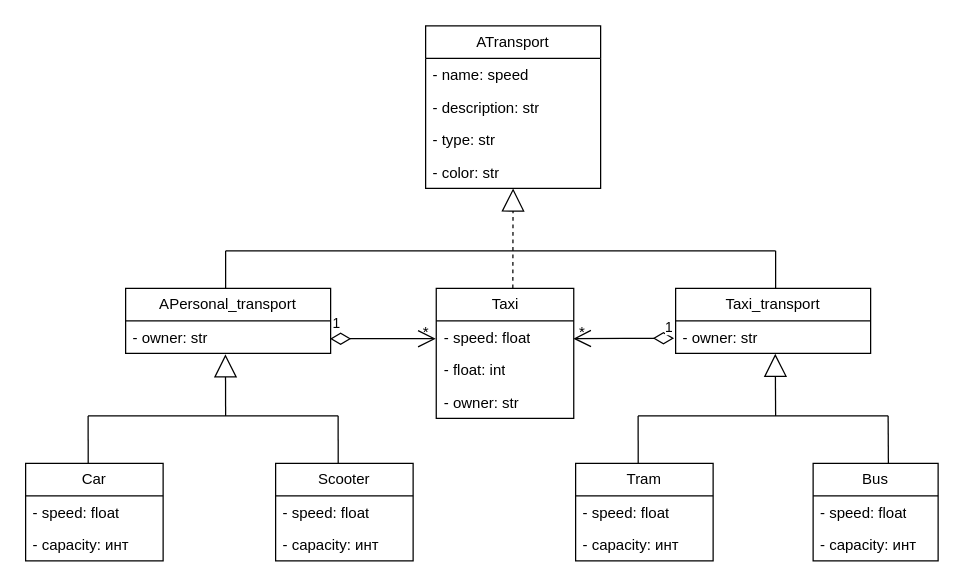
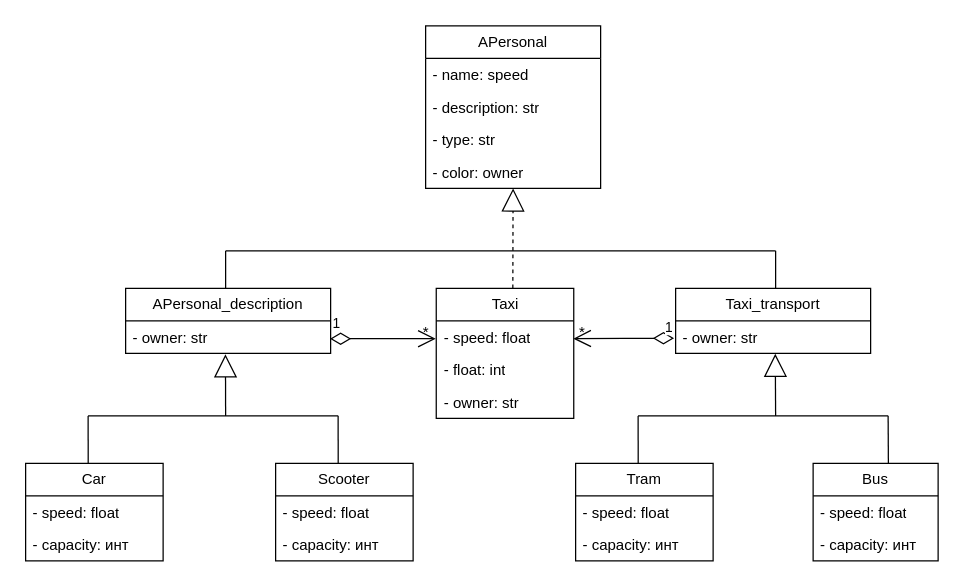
node "ATransport": label "ATransport" -> "APersonal"
node "- color: str": label "- color: str" -> "- color: owner"
node "APersonal_transport": label "APersonal_transport" -> "APersonal_description"
